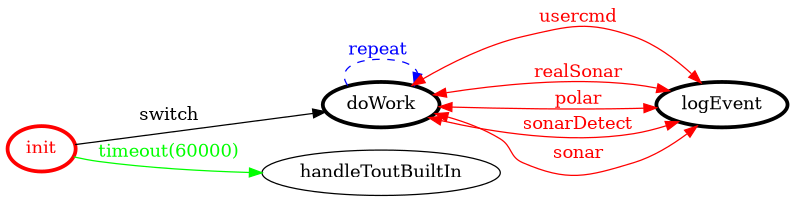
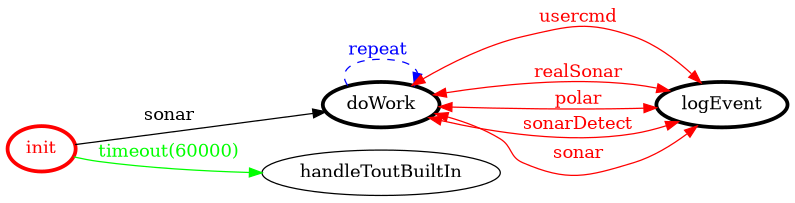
edge "init" -> "doWork": label "switch" -> "sonar"
